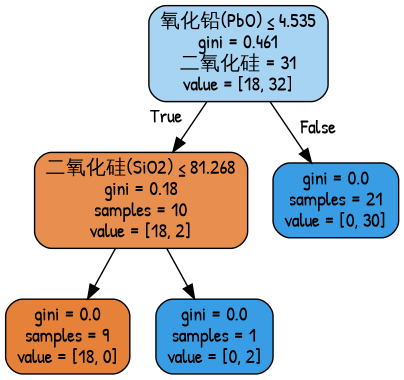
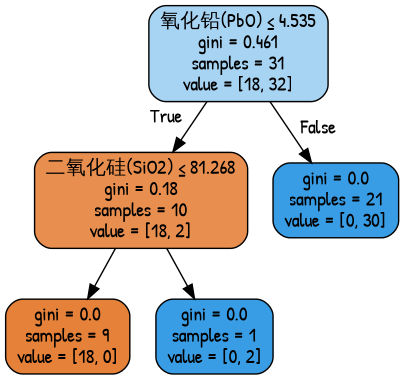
node "氧化铅(PbO) ≤ 4.535": text "二氧化硅 = 31" -> "samples = 31"
